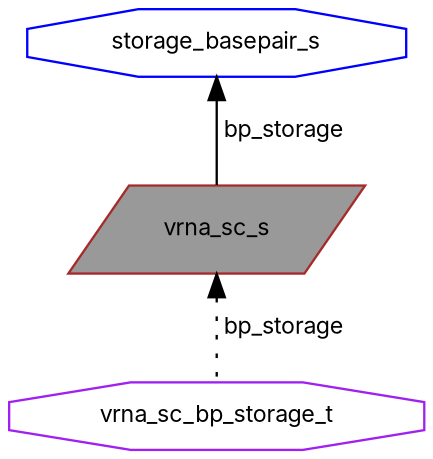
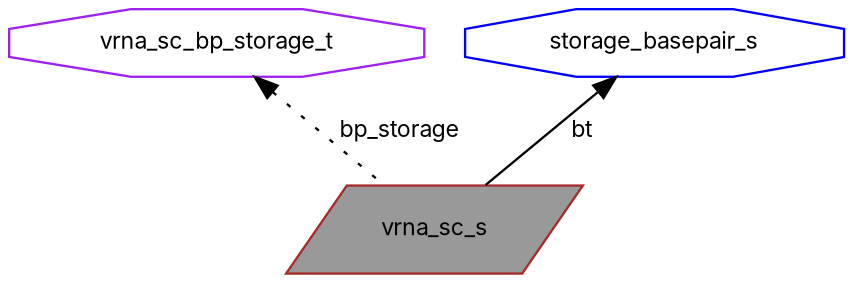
edge "vrna_sc_s" -> "storage_basepair_s": label " bp_storage" -> " bt"
edge "vrna_sc_bp_storage_t" -> "vrna_sc_s": reversed
